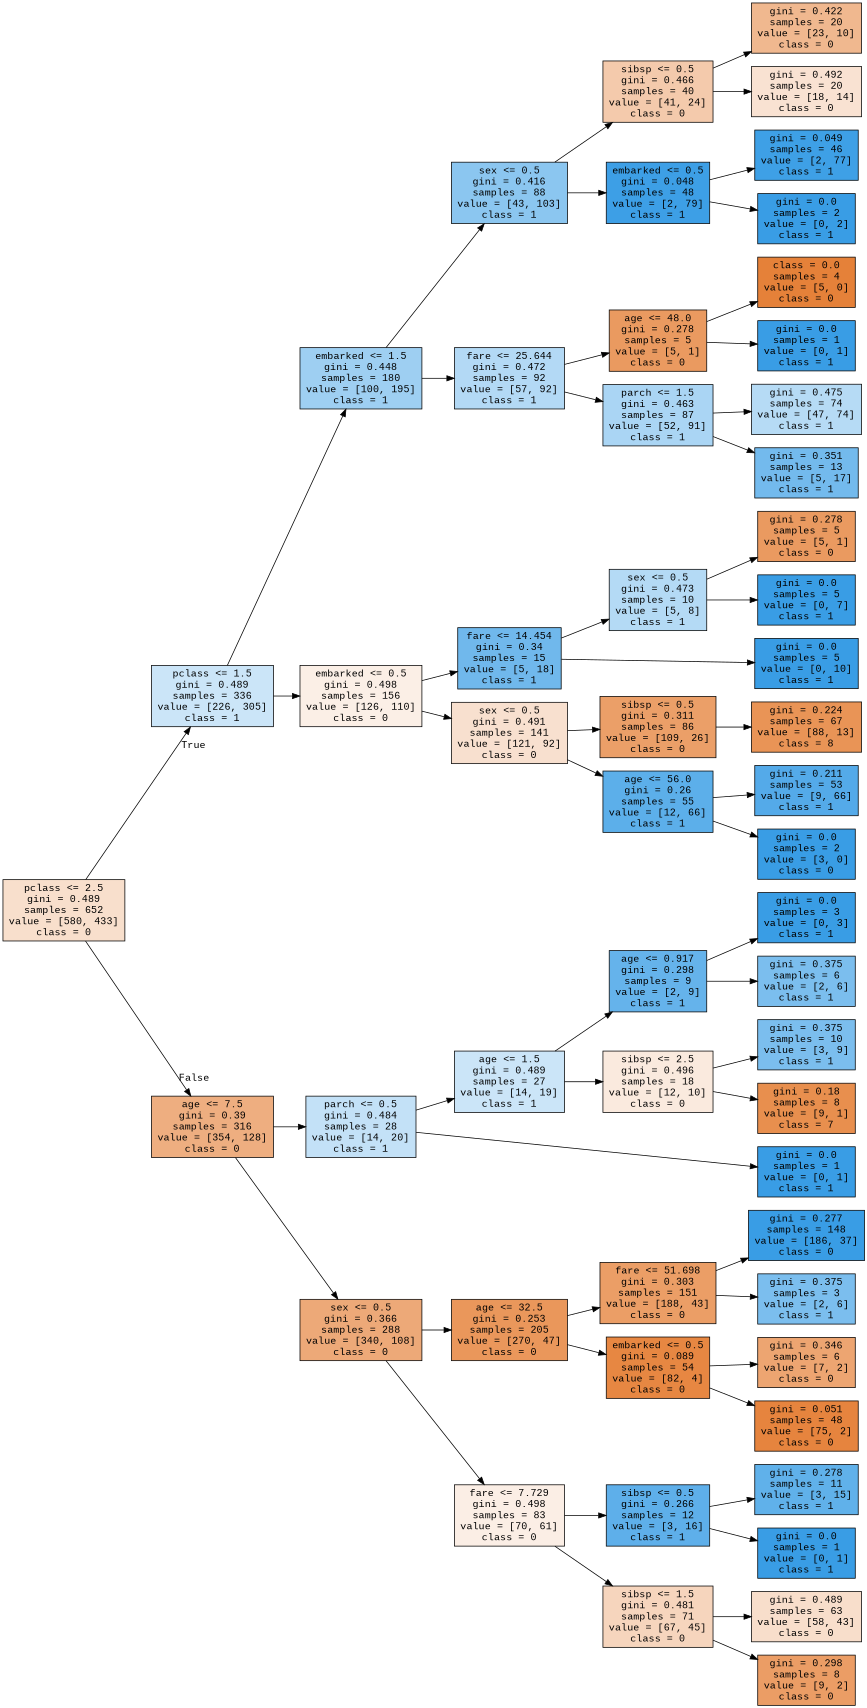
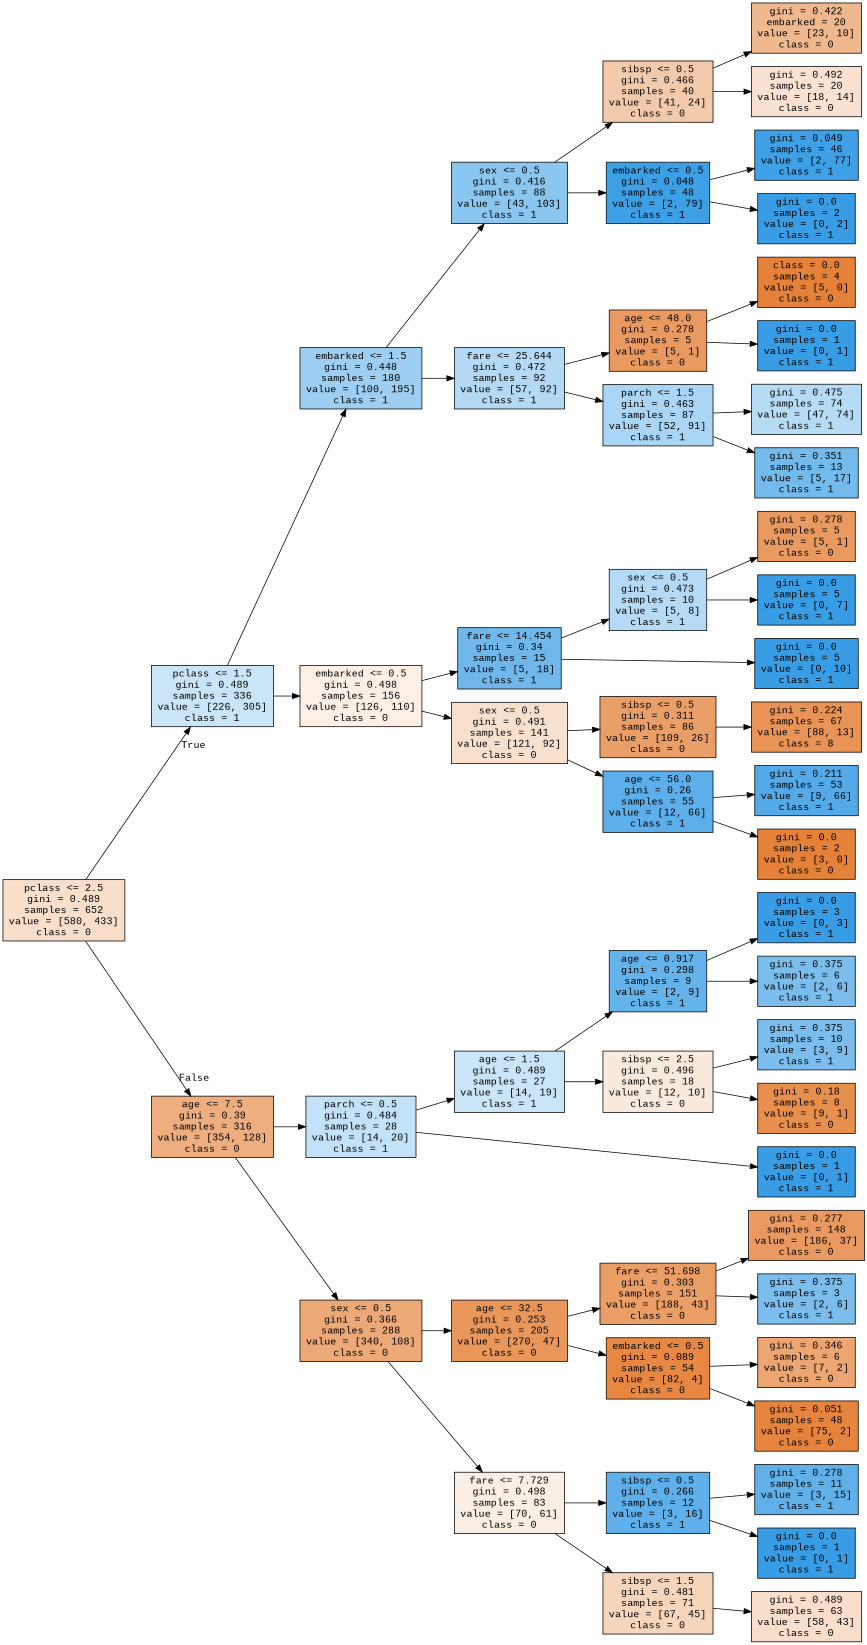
node "gini = 0.422 samples = 20 value = [23, 10] class = 0": label "gini = 0.422 samples = 20 value = [23, 10] class = 0" -> "gini = 0.422 embarked = 20 value = [23, 10] class = 0"
node "gini = 0.0 samples = 2 value = [3, 0] class = 0": fillcolor #399de5ff -> #e58139ff
node "gini = 0.18 samples = 8 value = [9, 1] class = 7": label "gini = 0.18 samples = 8 value = [9, 1] class = 7" -> "gini = 0.18 samples = 8 value = [9, 1] class = 0"
node "gini = 0.277 samples = 148 value = [186, 37] class = 0": fillcolor #399de5ff -> #e58139cc
node "gini = 0.298 samples = 8 value = [9, 2] class = 0": removed
